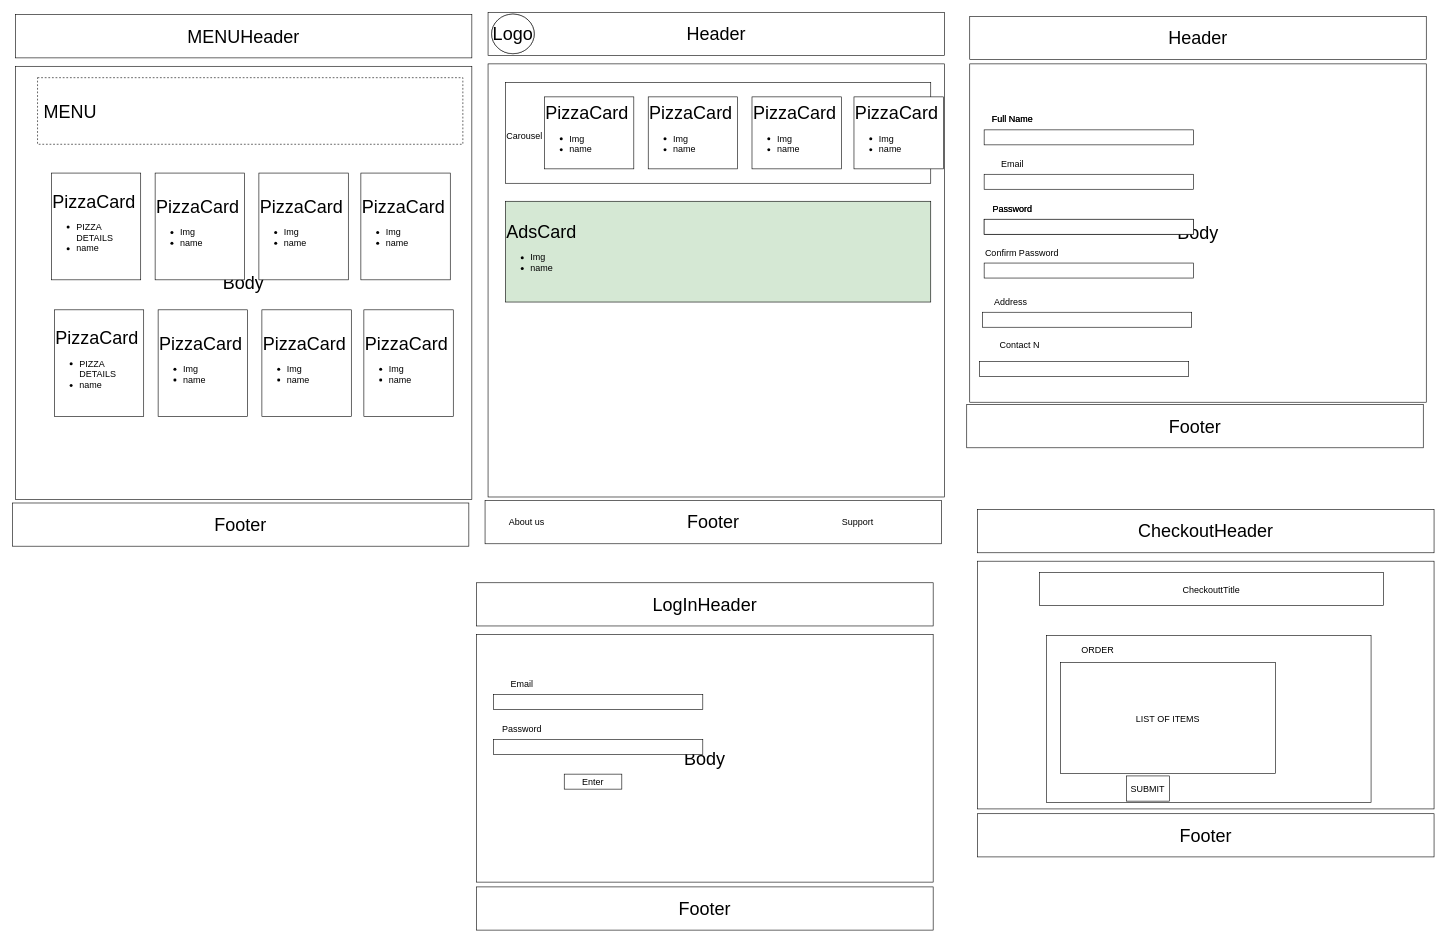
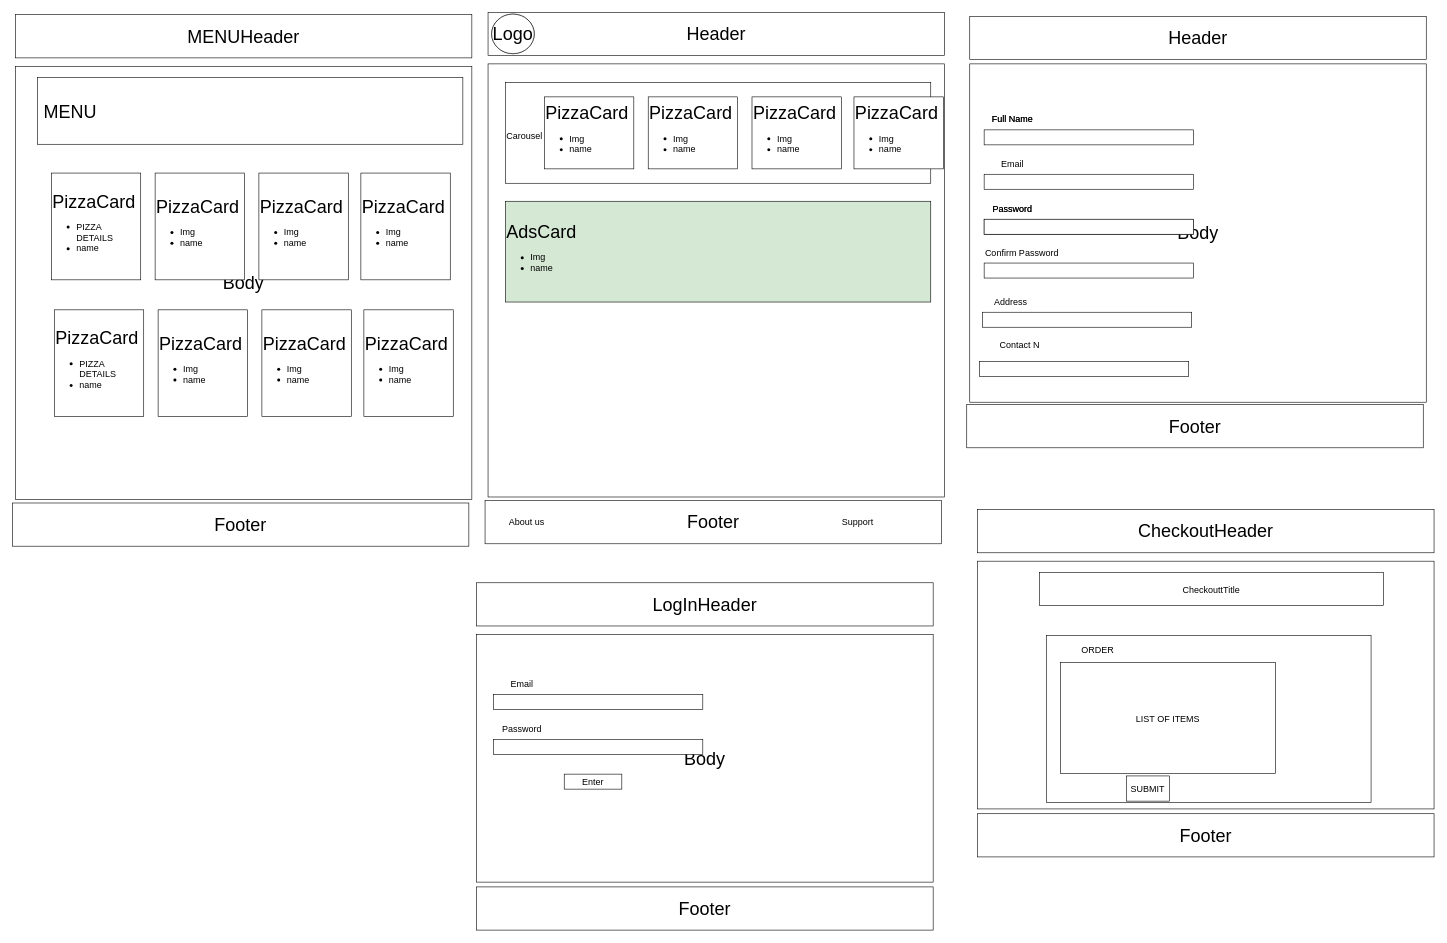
node "MENU": style dashed -> solid
